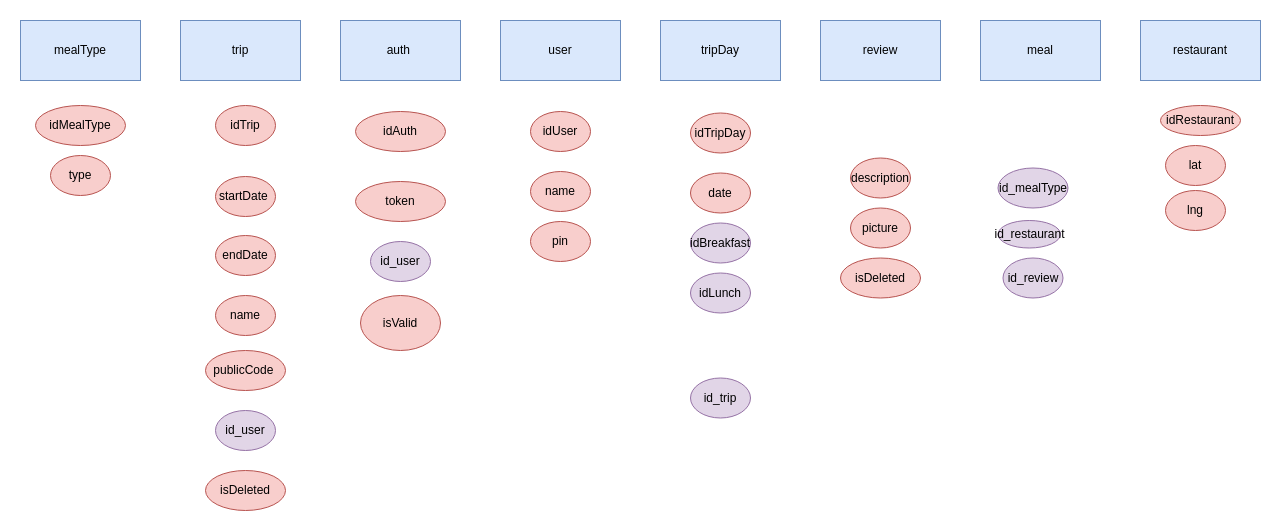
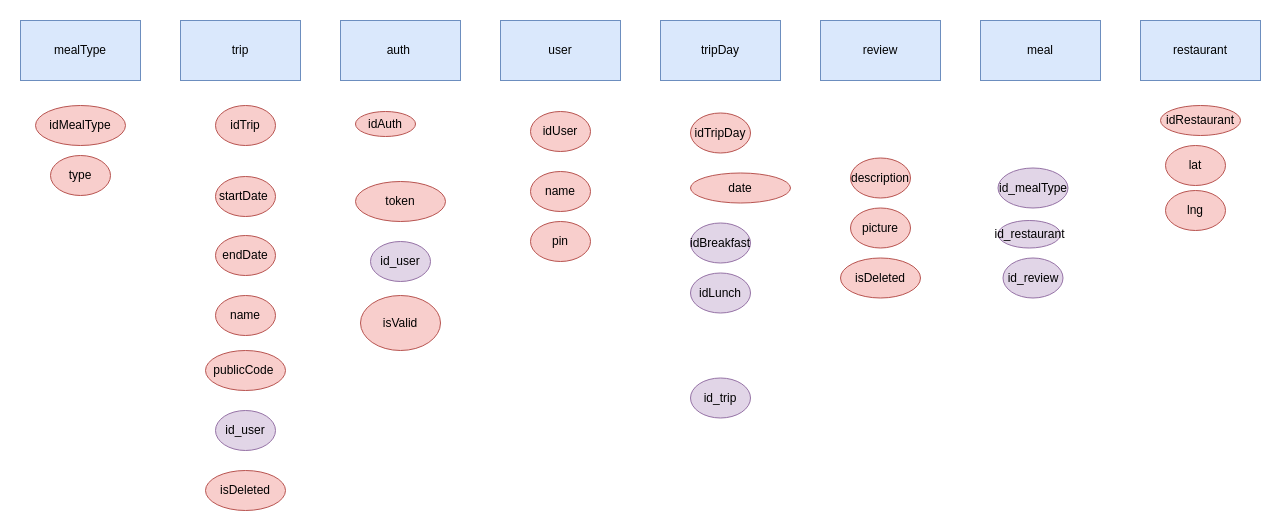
node "idAuth": size 90x40 -> 60x25
node "date": size 60x40 -> 100x30
